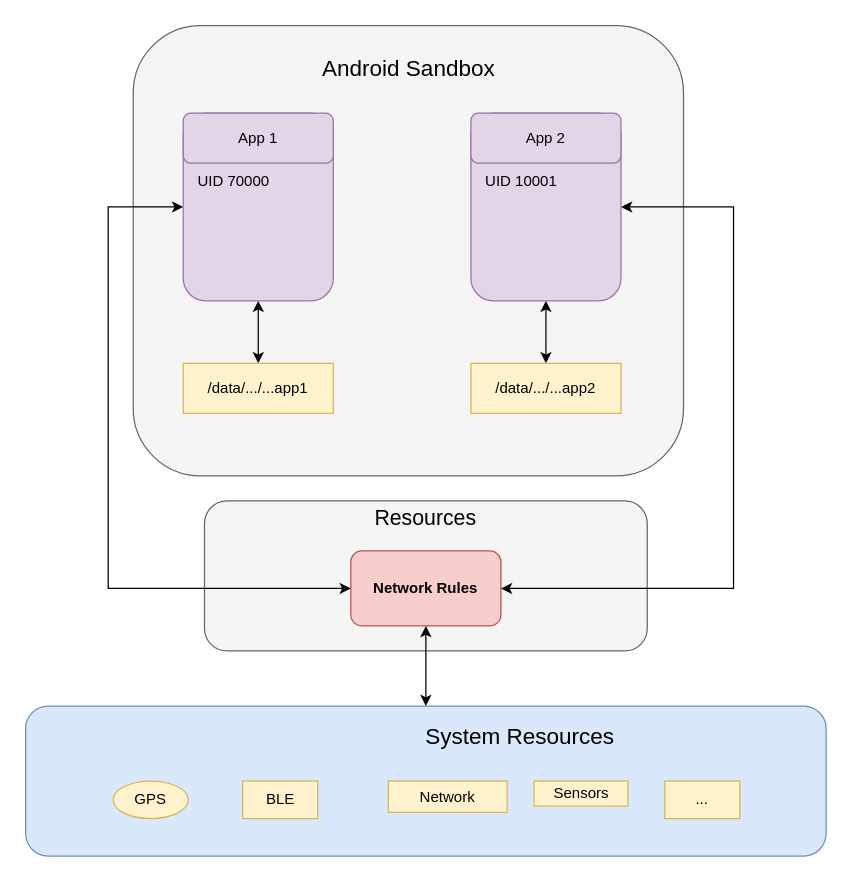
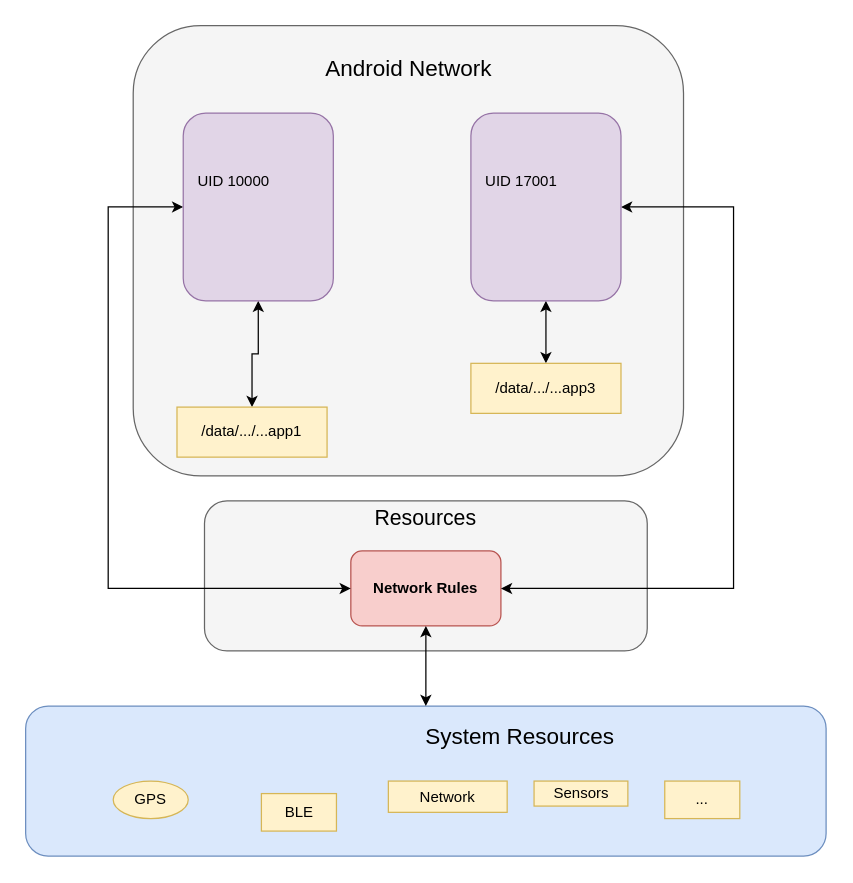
node "Android Sandbox": label "Android Sandbox" -> "Android Network"
node "App 1": removed
node "App 2": removed
node "UID 70000": label "UID 70000" -> "UID 10000"
node "UID 10001": label "UID 10001" -> "UID 17001"
node "/data/.../...app1": moved (258, 388) -> (252, 432)
node "/data/.../...app2": label "/data/.../...app2" -> "/data/.../...app3"
node "BLE": moved (280, 799) -> (299, 812)
